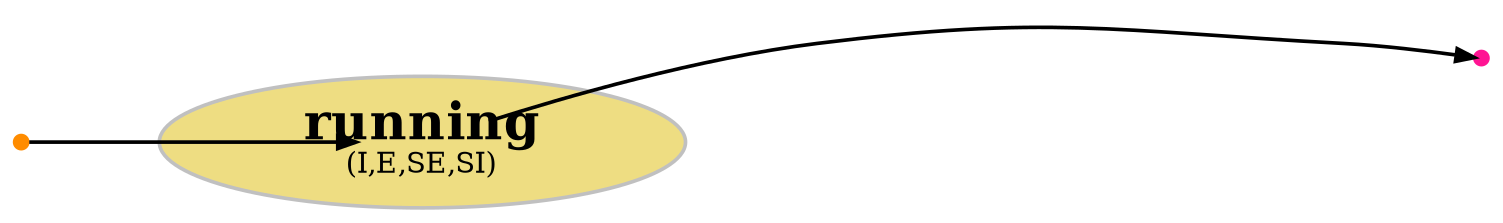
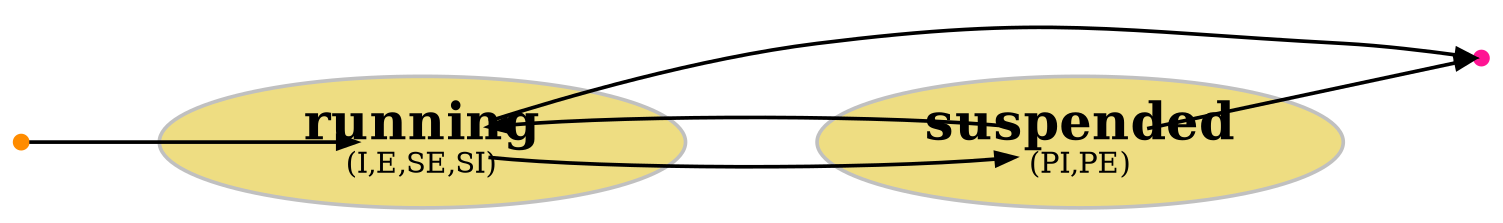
node "suspended": added
